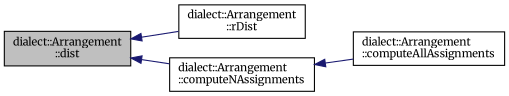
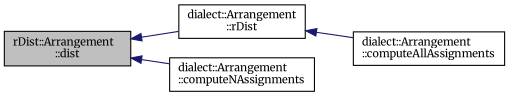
node "dialect::Arrangement ::dist": label "dialect::Arrangement ::dist" -> "rDist::Arrangement ::dist"
edge "dialect::Arrangement ::computeAllAssignments" -> "dialect::Arrangement ::computeNAssignments": now "dialect::Arrangement ::computeAllAssignments" -> "dialect::Arrangement ::rDist"
